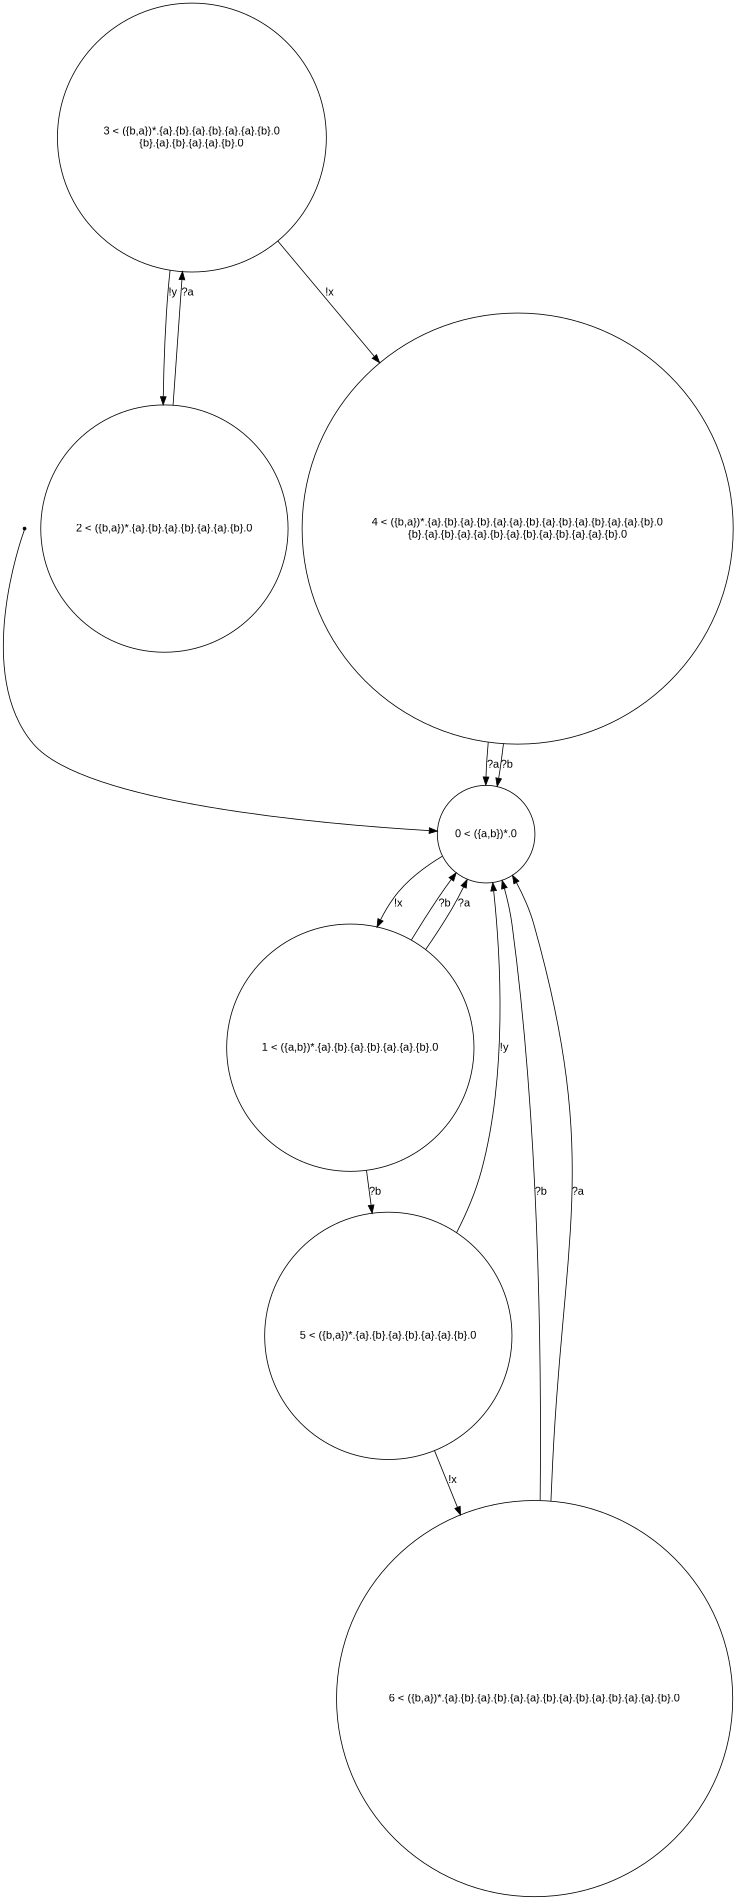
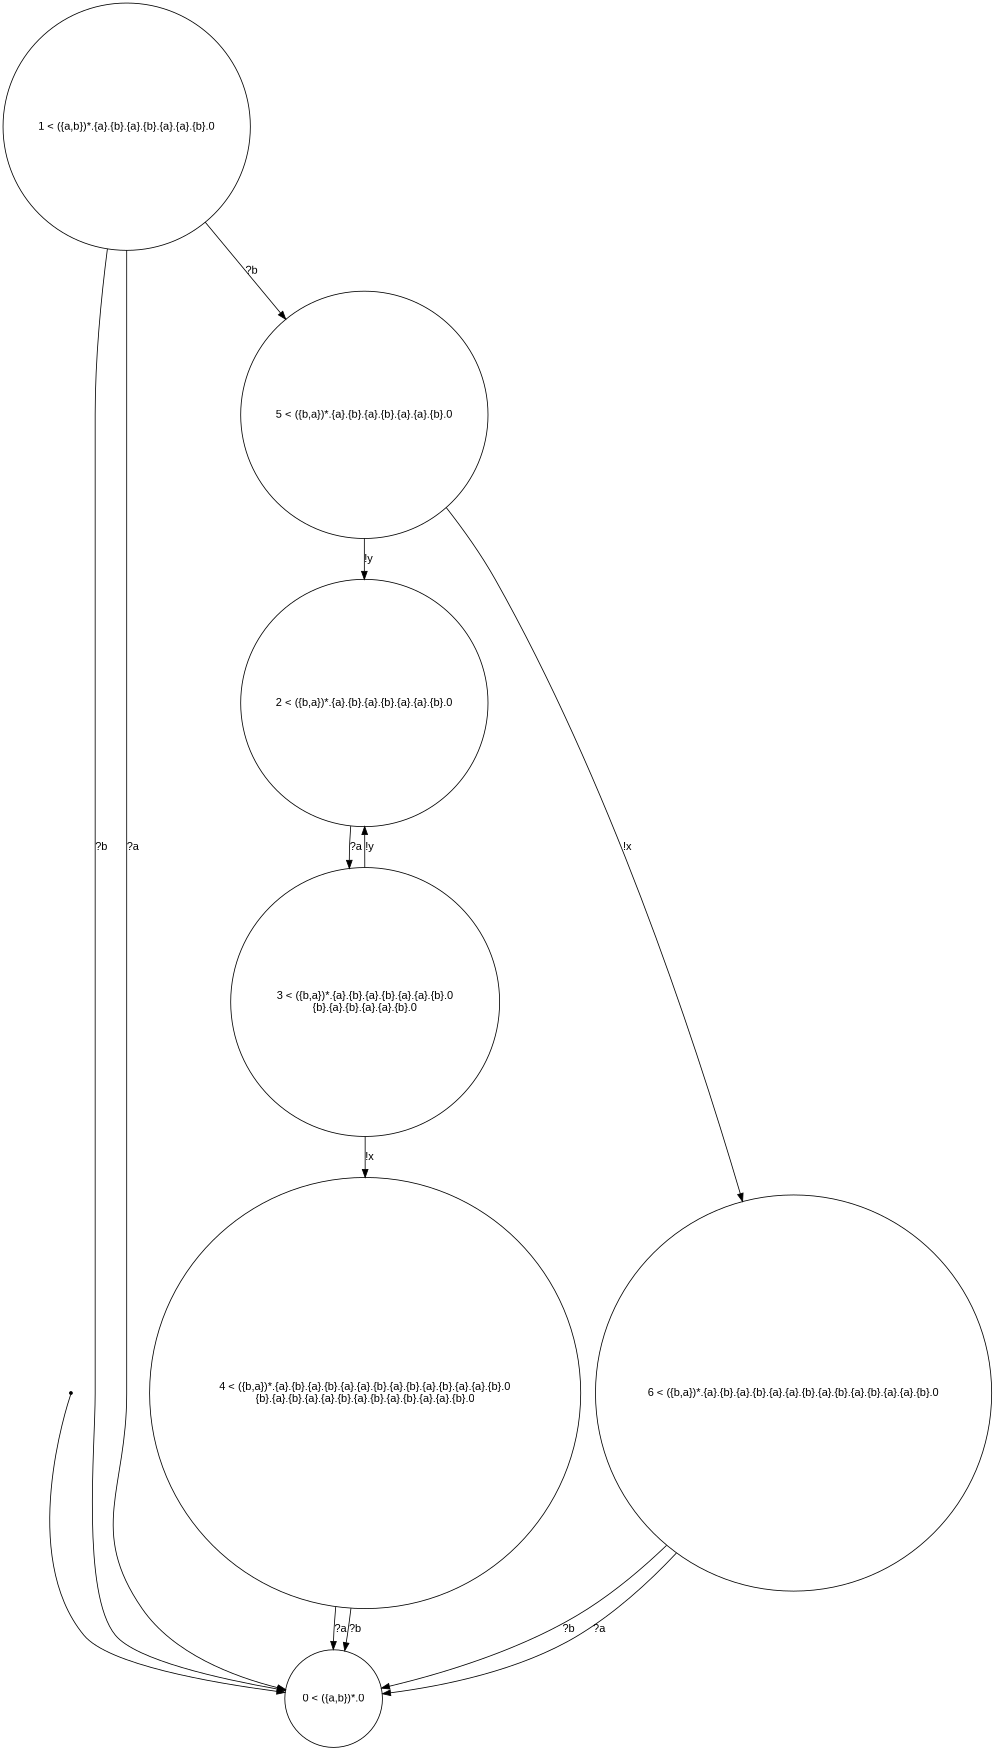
edge "0 < ({a,b})*.0" -> "1 < ({a,b})*.{a}.{b}.{a}.{b}.{a}.{a}.{b}.0": removed, label "!x"
edge "5 < ({b,a})*.{a}.{b}.{a}.{b}.{a}.{a}.{b}.0" -> "0 < ({a,b})*.0": now "5 < ({b,a})*.{a}.{b}.{a}.{b}.{a}.{a}.{b}.0" -> "2 < ({b,a})*.{a}.{b}.{a}.{b}.{a}.{a}.{b}.0"
